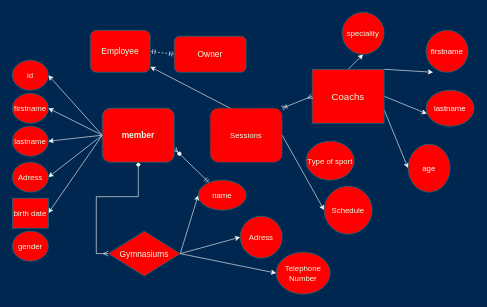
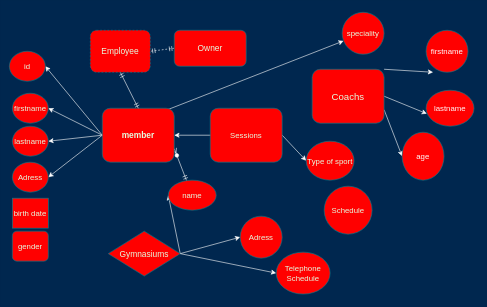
node "Employee": style solid -> dashed
node "Owner": moved (210, 54) -> (210, 48)
edge "Coachs" -> "speciality": removed
node "id": moved (30, 75) -> (27, 66)
edge "Employee" -- "member": added
edge "Sessions" -> "Employee": now "Sessions" -> "Type of sport"
node "Coachs": shape rectangle -> rounded rectangle
edge "Coachs" -- "Sessions": removed
node "Sessions": style dashed -> solid
node "age": moved (429, 168) -> (423, 156)
edge "member" -> "birth date": now "member" -> "speciality"
edge "Sessions" -> "Schedule": now "Sessions" -> "member"
node "name": moved (222, 195) -> (192, 195)
node "gender": shape ellipse -> rounded rectangle
edge "member" -- "Gymnasiums": removed
node "Telephone Number": label "Telephone Number" -> "Telephone Schedule"
